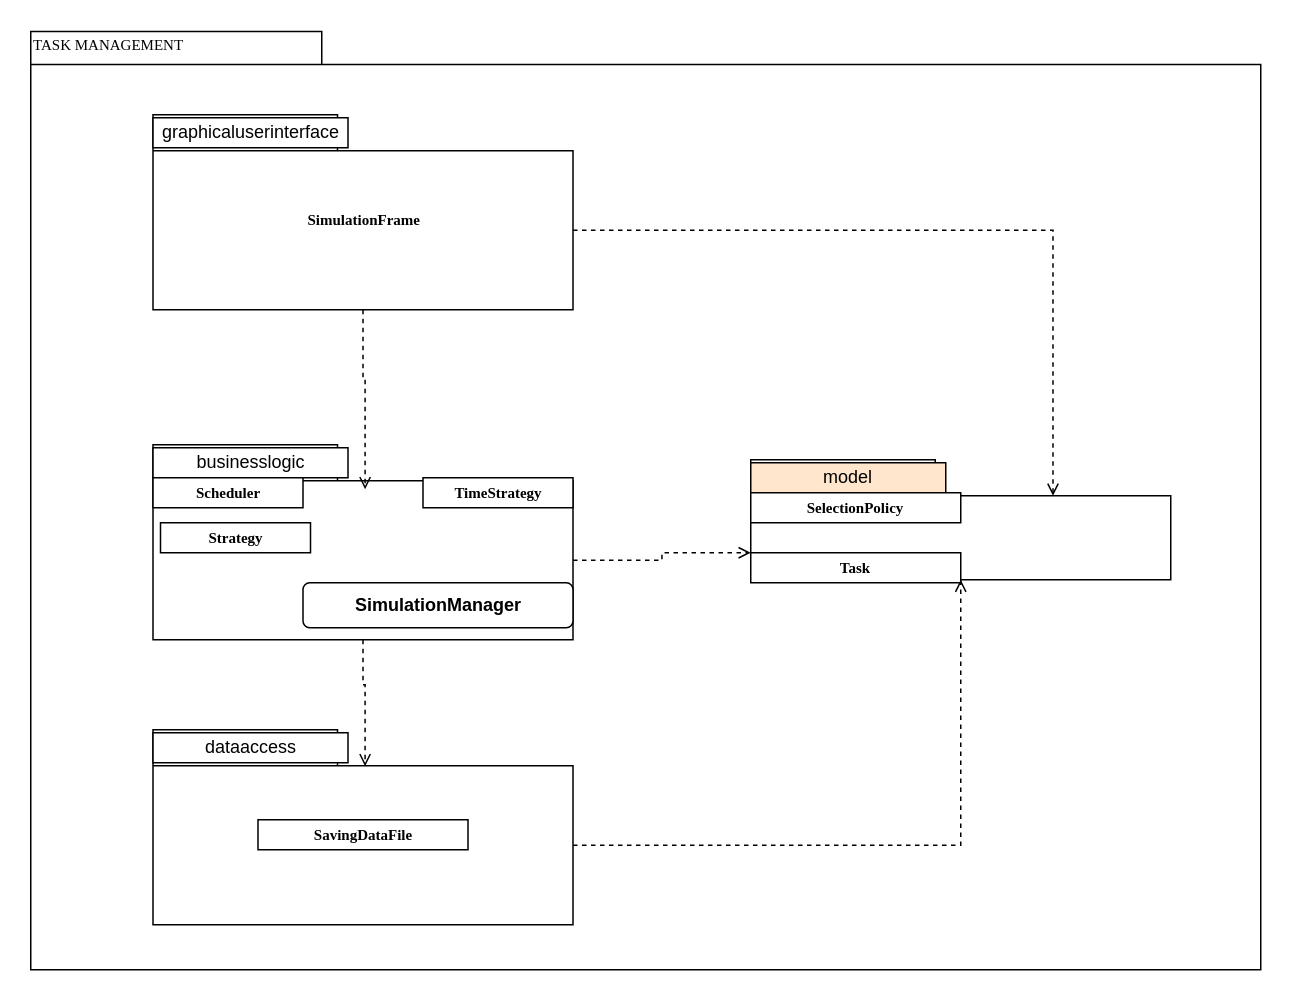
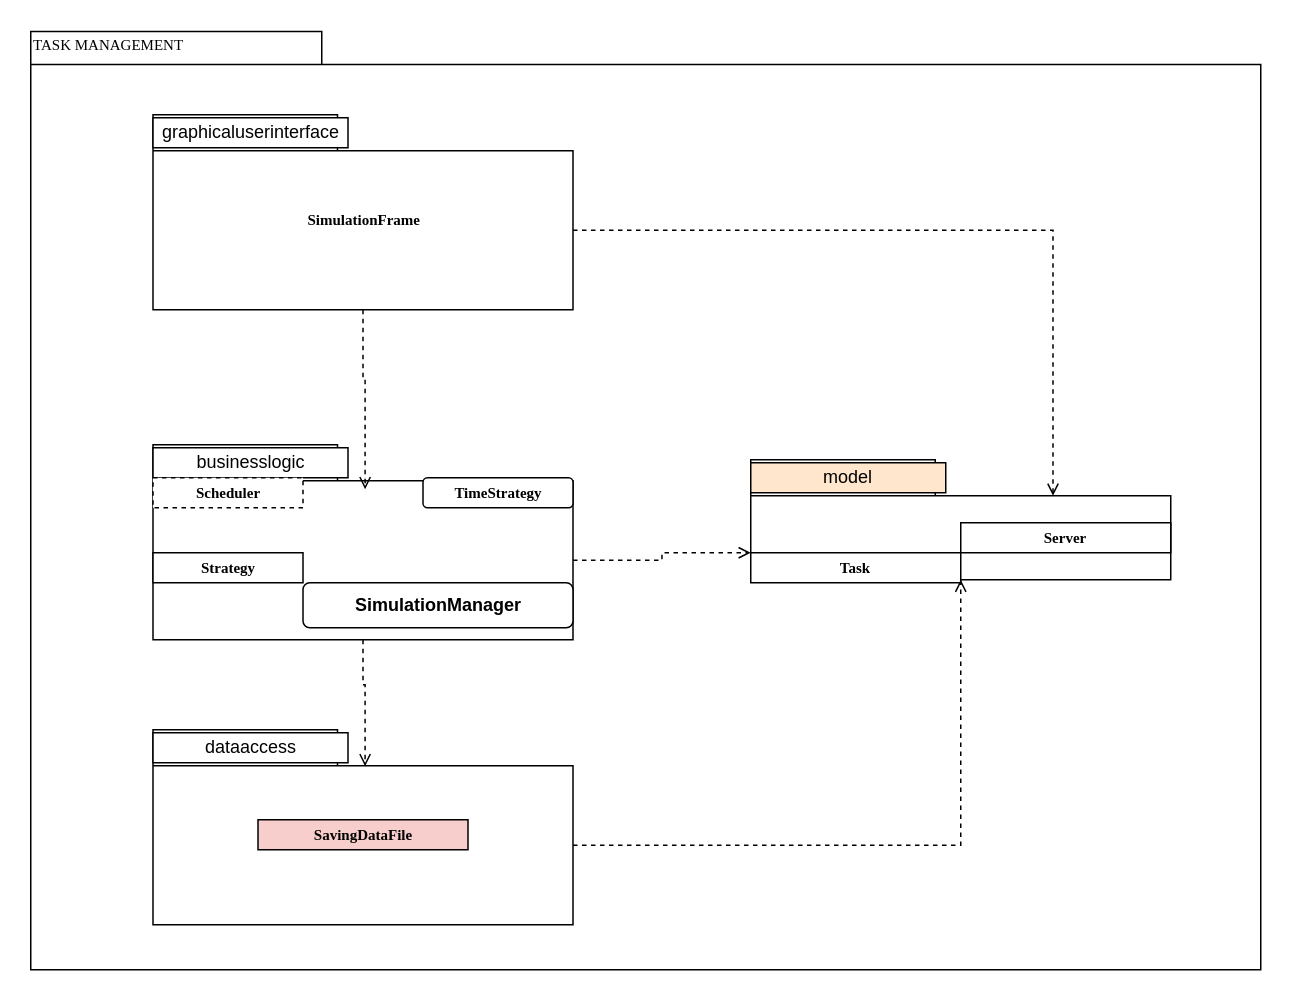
node "Scheduler": style solid -> dashed
node "TimeStrategy": shape rectangle -> rounded rectangle
node "SelectionPolicy": removed
node "Strategy": moved (236, 538) -> (228, 568)
node "Server": added
node "SavingDataFile": fillcolor #ffffff -> #f8cecc
